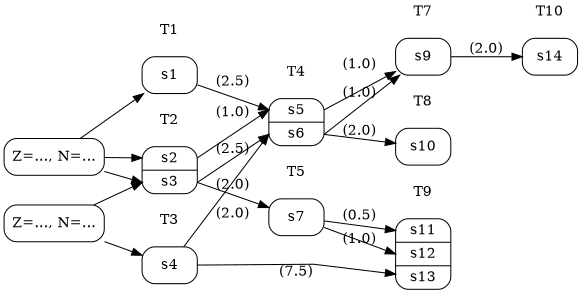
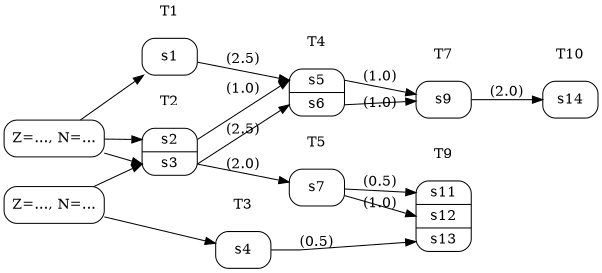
node "s10": removed
edge "s4" -> "s5": removed, label "(2.0)"
edge "s4" -> "s11": label "(7.5)" -> "(0.5)"
